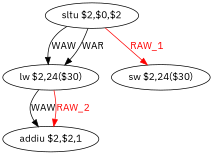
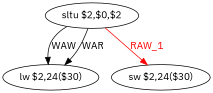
node "addiu $2,$2,1": removed
